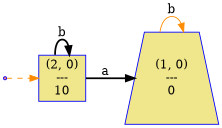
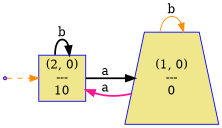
edge "(1, 0) --- 0" -> "(2, 0) --- 10": added, label "a"
